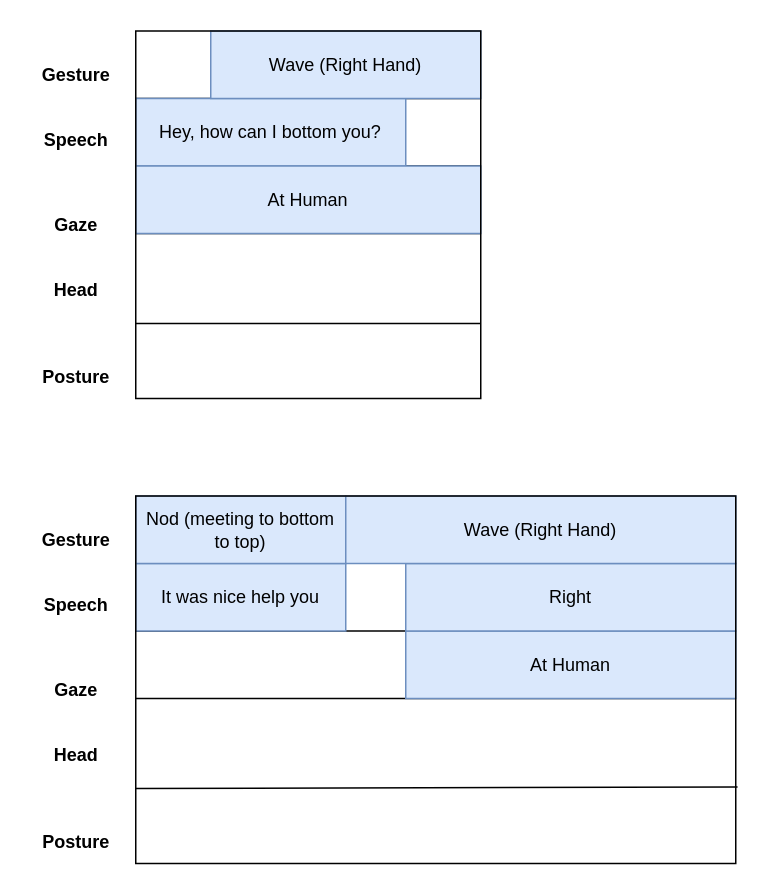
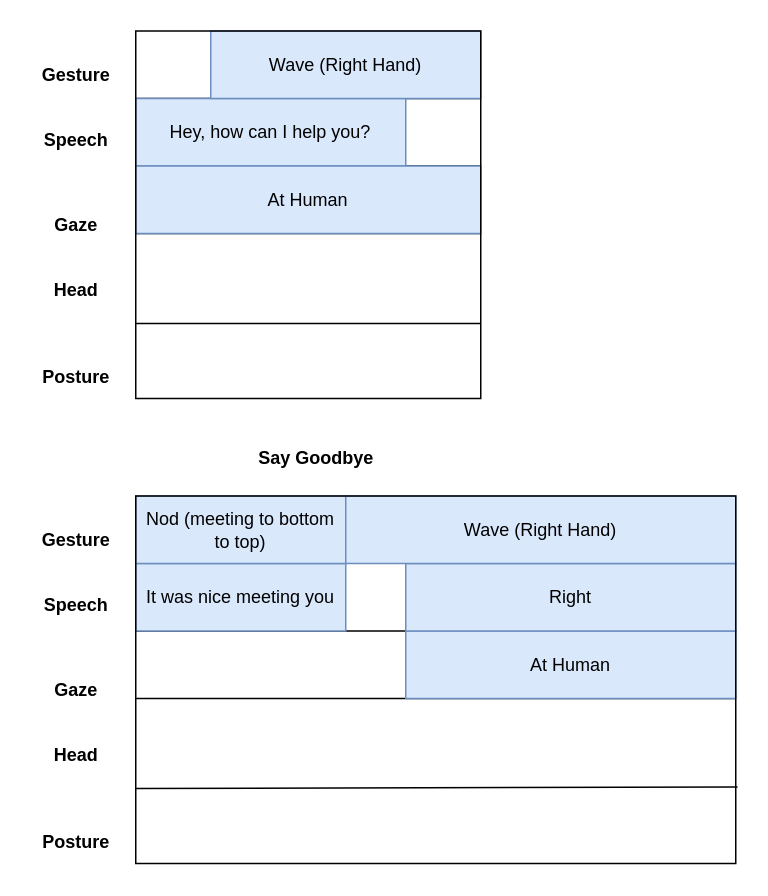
node "Hey, how can I bottom you?": label "Hey, how can I bottom you?" -> "Hey, how can I help you?"
node "Say Goodbye": added
node "It was nice help you": label "It was nice help you" -> "It was nice meeting you"
